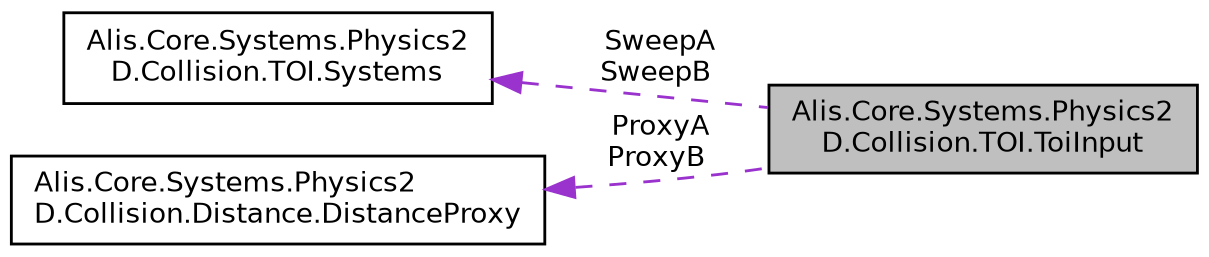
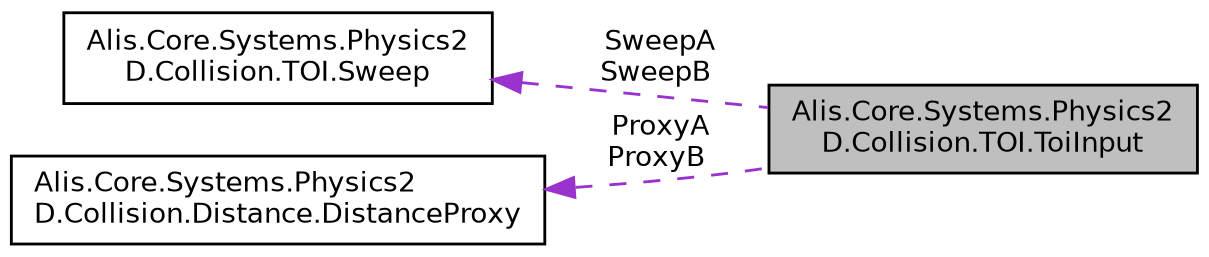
node "Alis.Core.Systems.Physics2 D.Collision.TOI.Systems": label "Alis.Core.Systems.Physics2 D.Collision.TOI.Systems" -> "Alis.Core.Systems.Physics2 D.Collision.TOI.Sweep"
